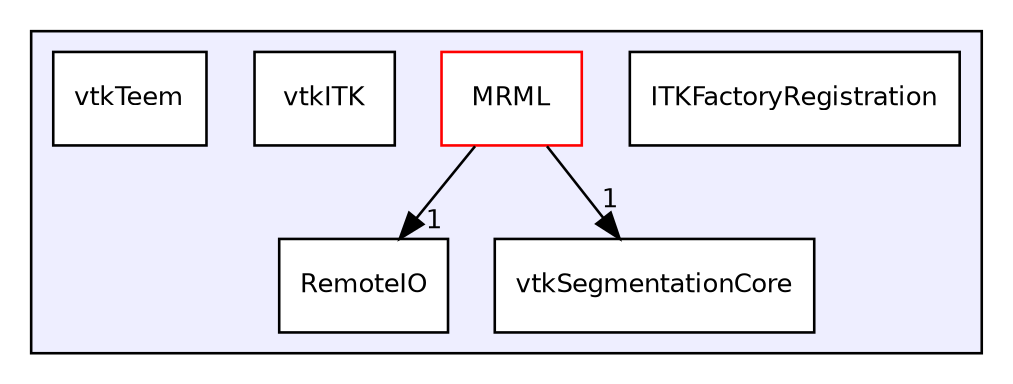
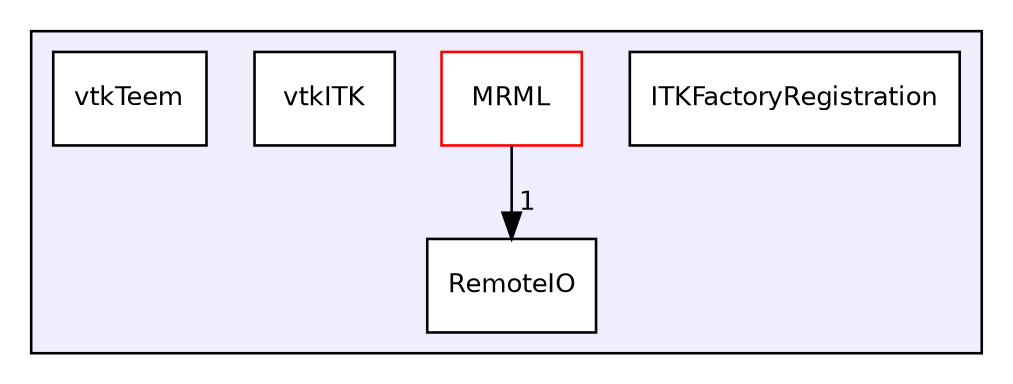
node "vtkSegmentationCore": removed
